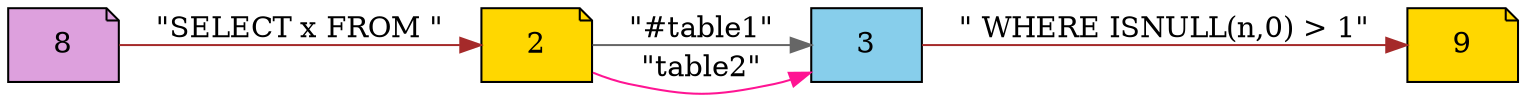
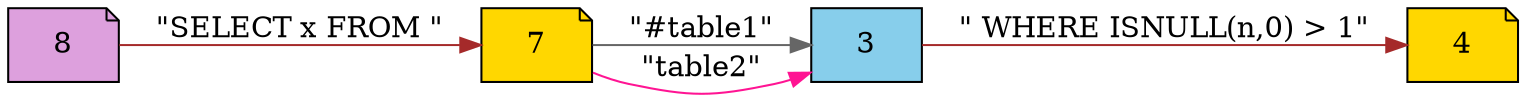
node "2": label "2" -> "7"
node "9": label "9" -> "4"
